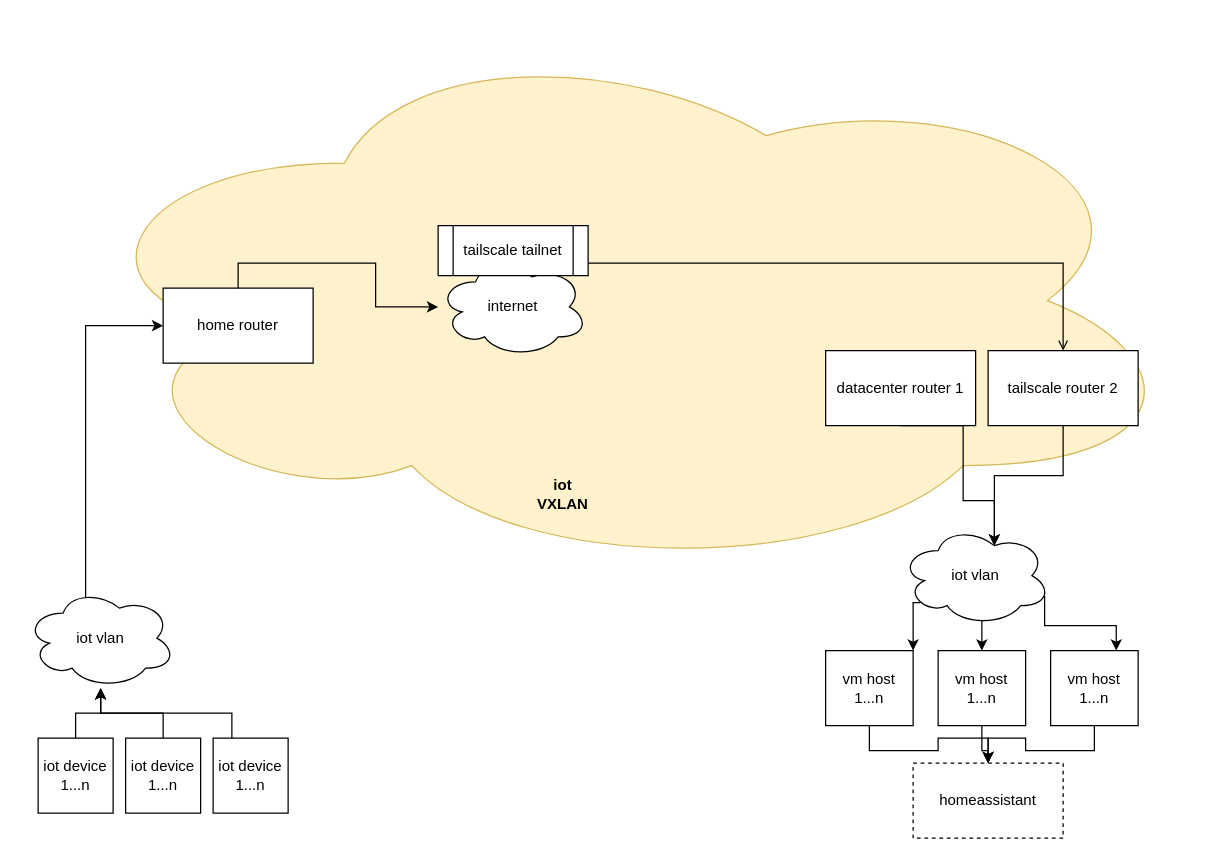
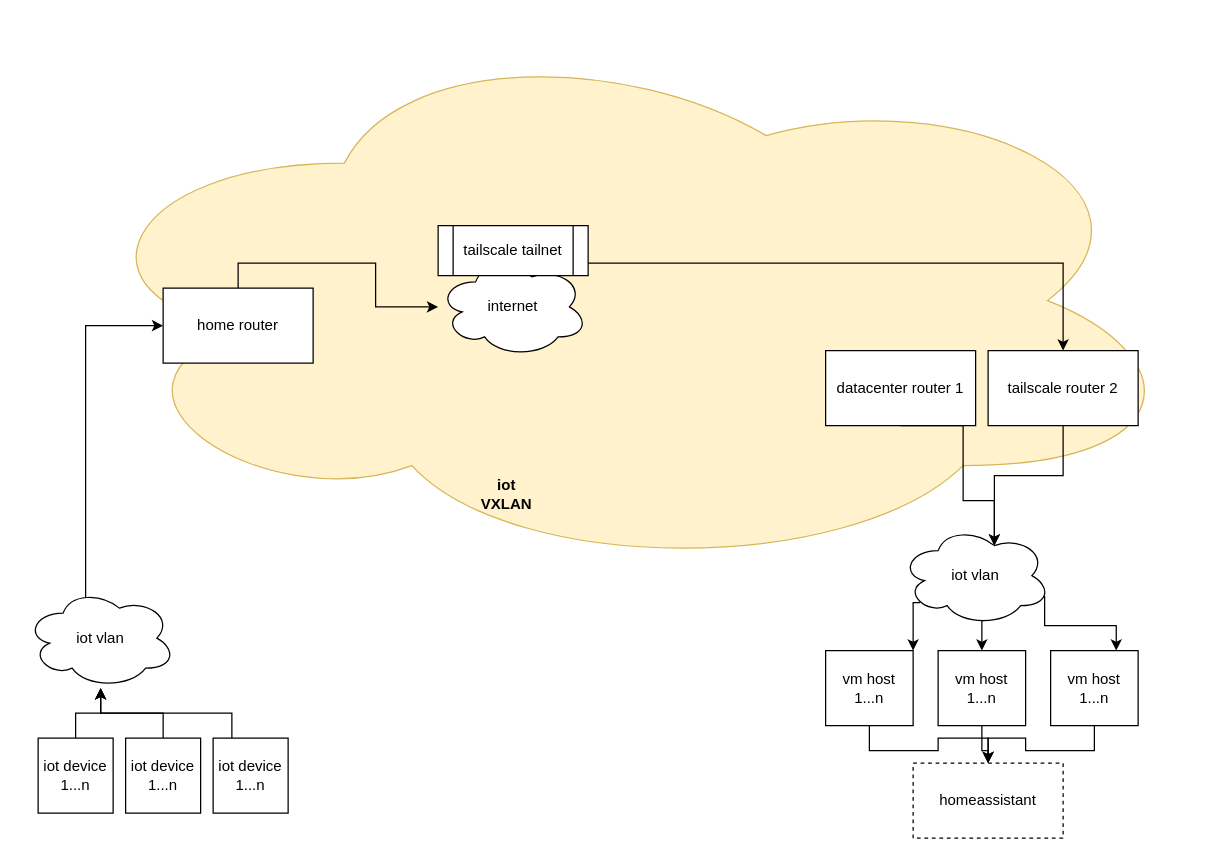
edge "tailscale tailnet" -> "tailscale router 2": arrowhead open -> classic
node "iot VXLAN": moved (563, 494) -> (507, 494)
